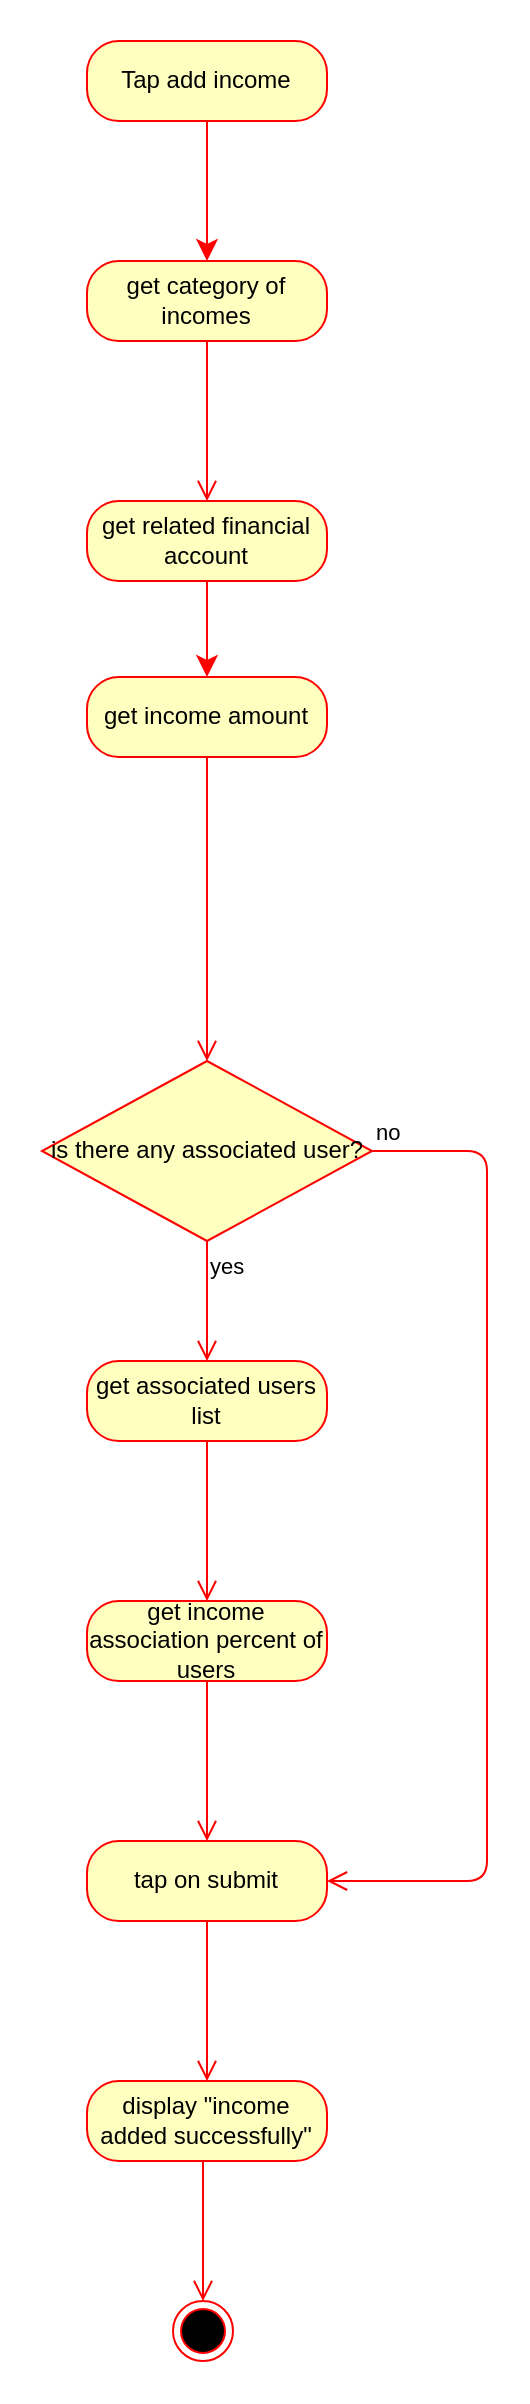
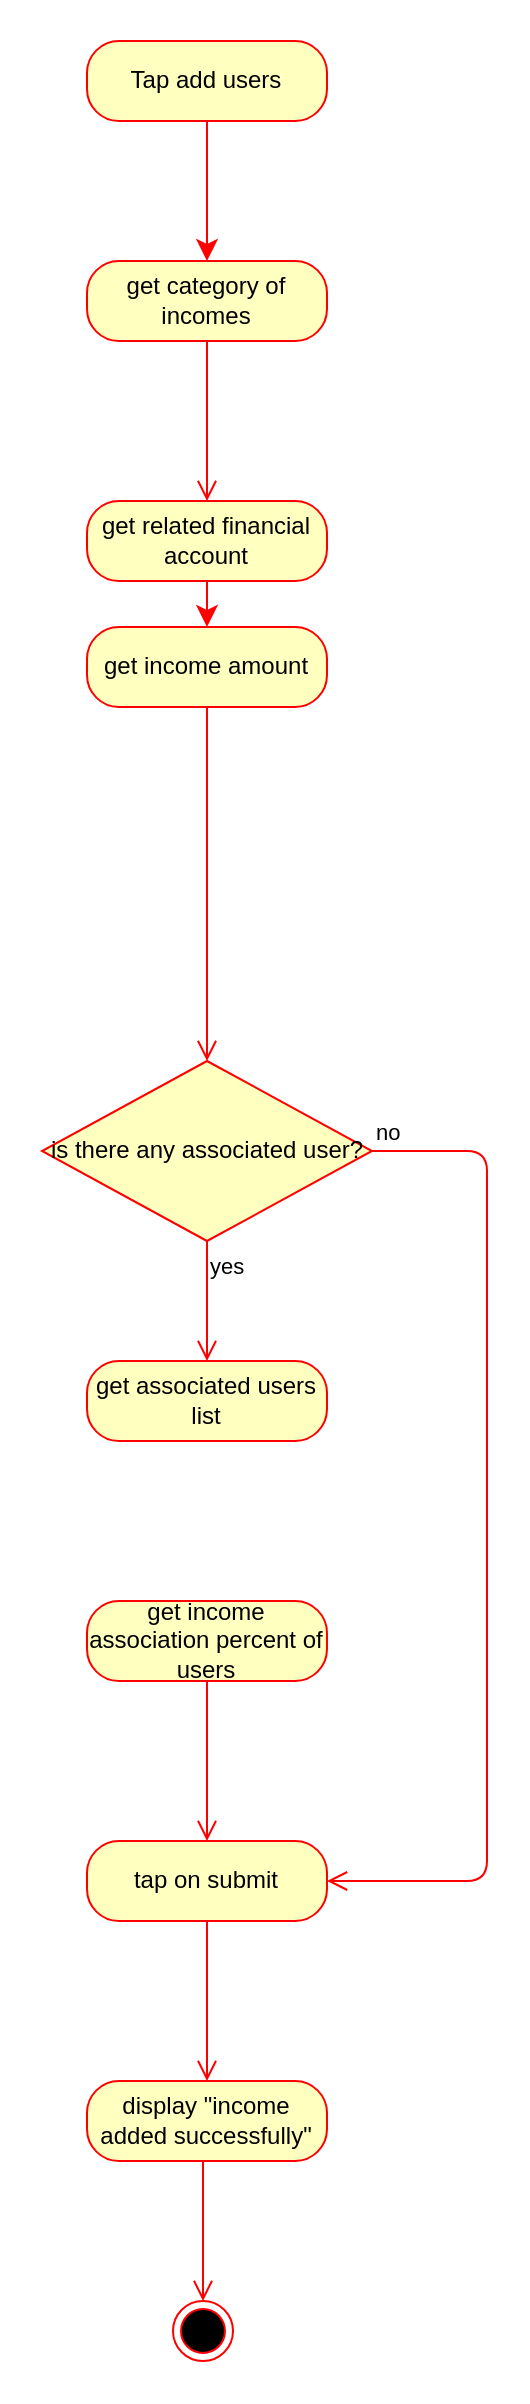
node "Tap add income": label "Tap add income" -> "Tap add users"
node "get income amount": moved (207, 717) -> (207, 667)
edge "get associated users list" -> "get income association percent of users": removed
